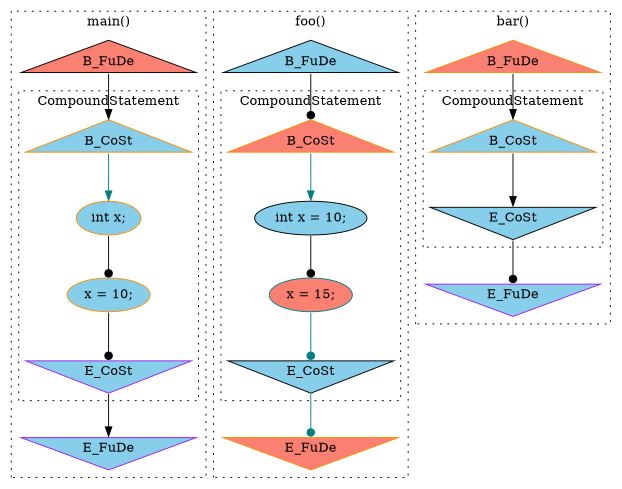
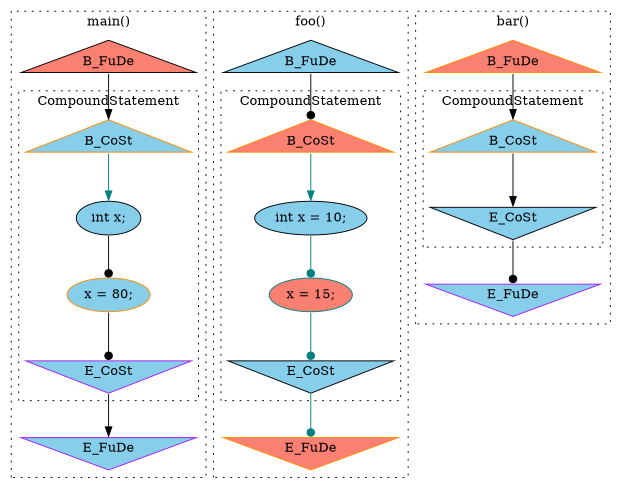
node "int x;": color darkorange -> black
edge "int x = 10;" -> "x = 15;": color black -> teal
node "x = 10;": label "x = 10;" -> "x = 80;"
